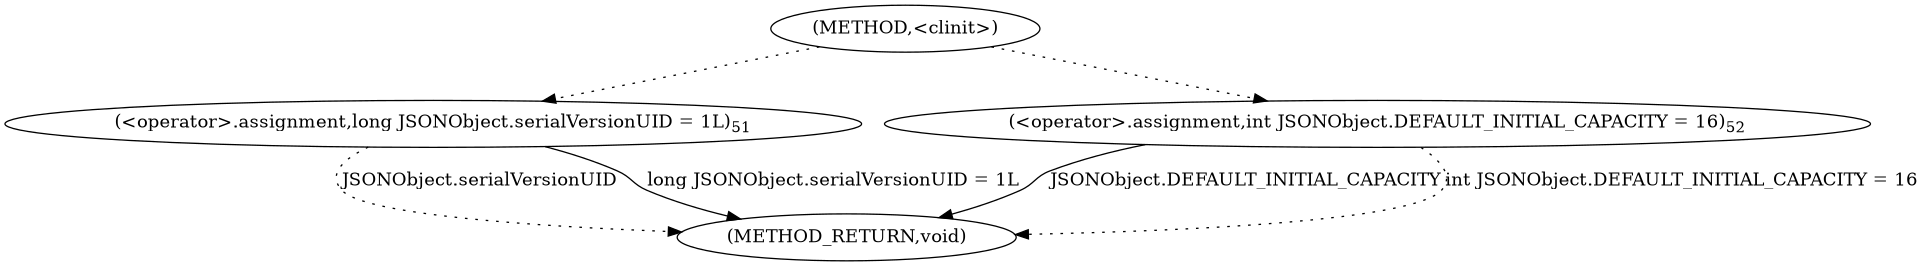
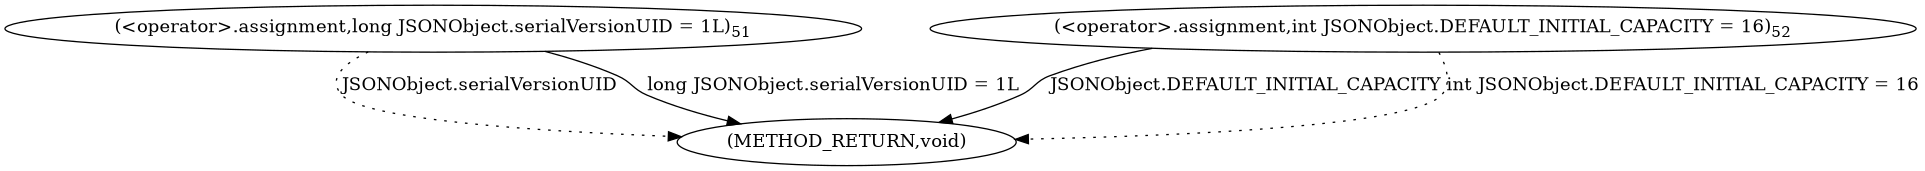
node "(METHOD,<clinit>)": removed
